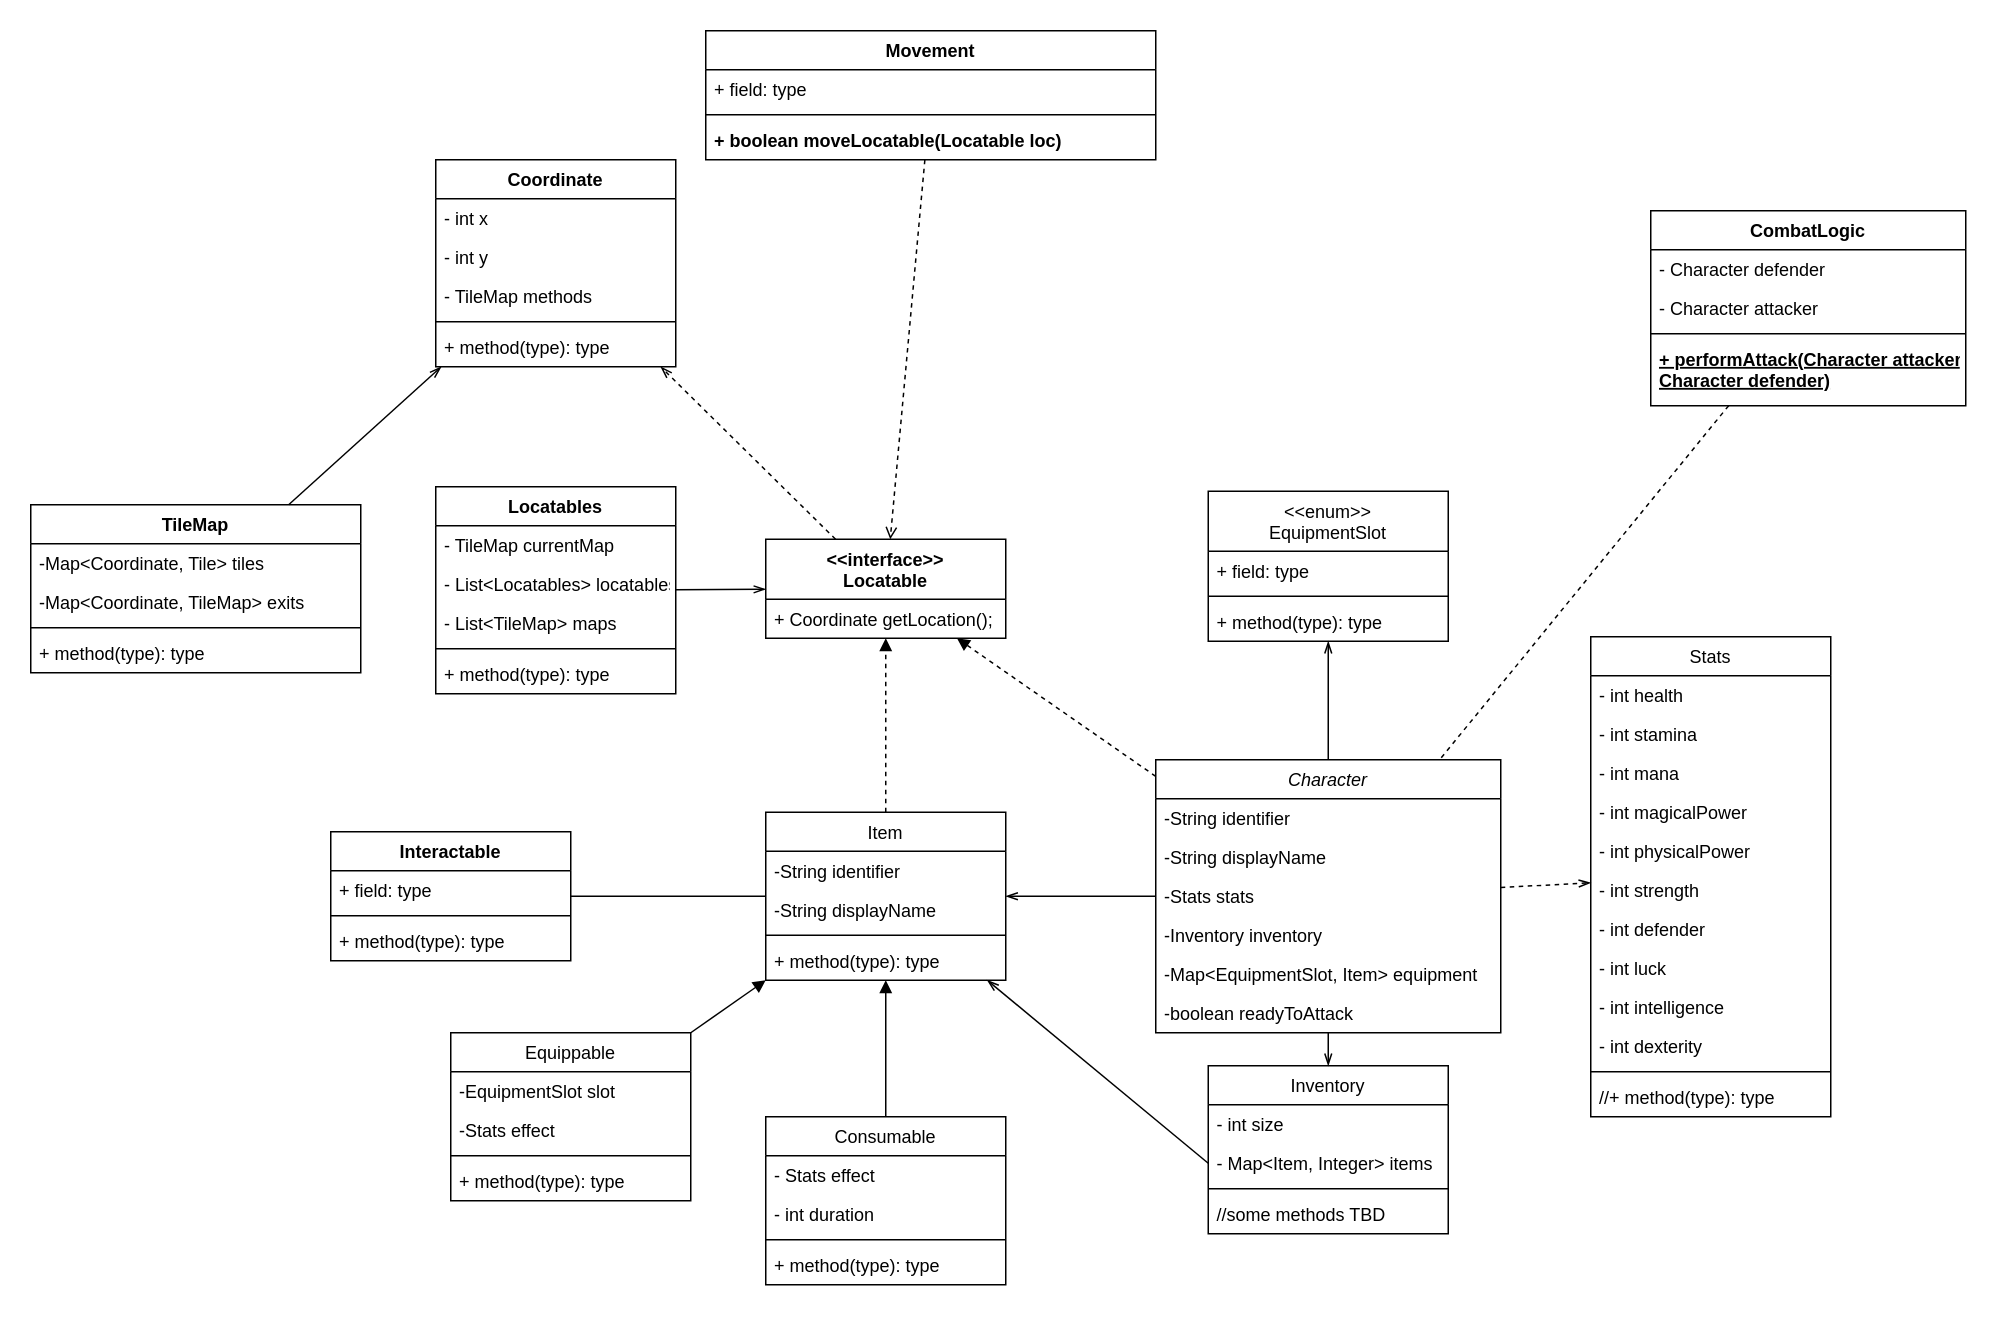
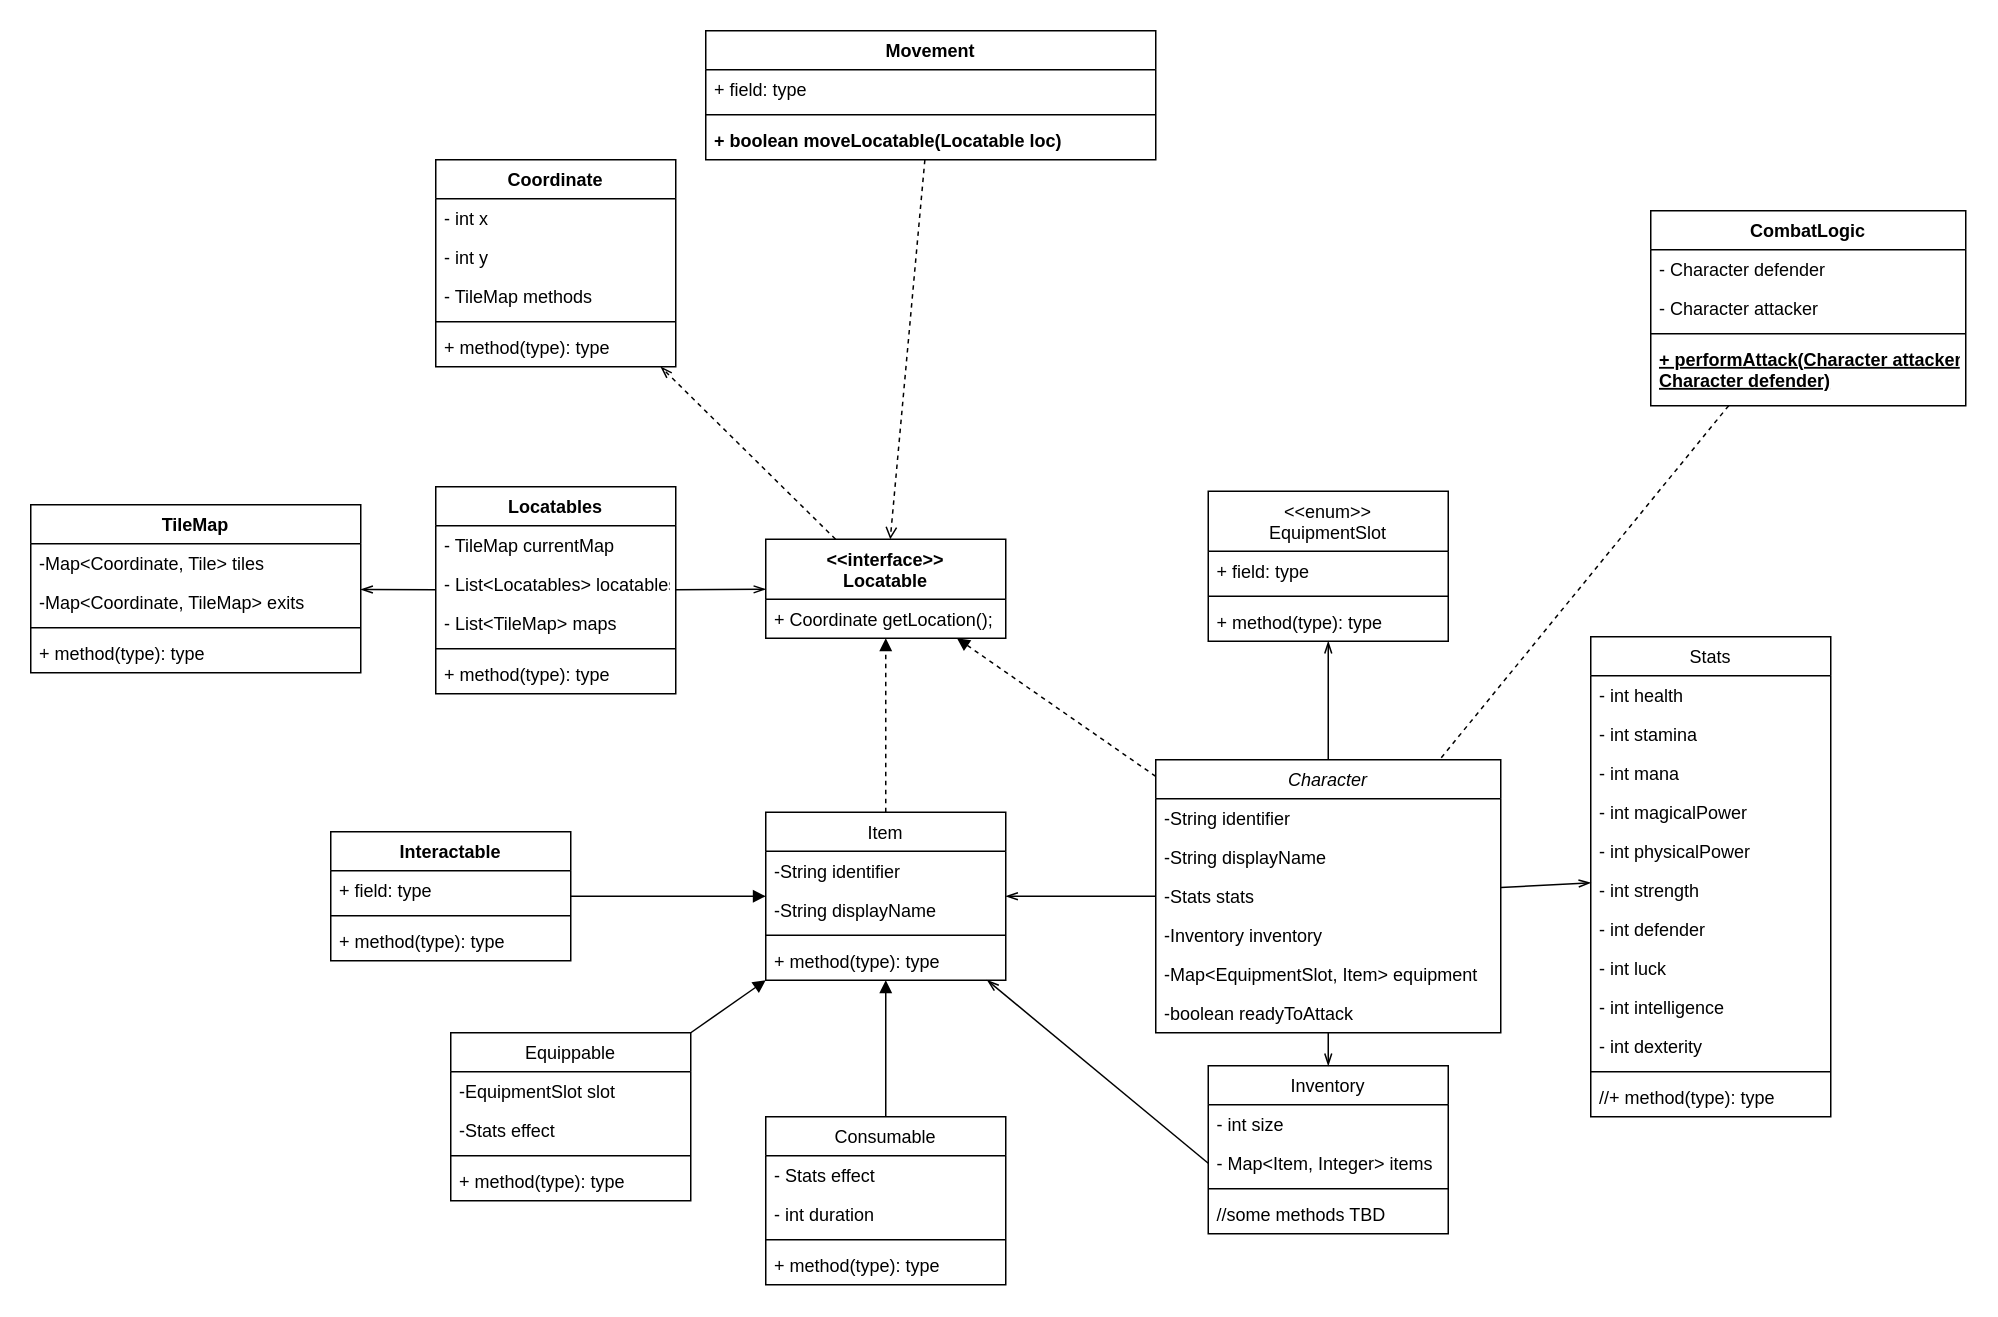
edge "TileMap" -> "Coordinate": removed
edge "Locatables" -> "TileMap": added
edge "Character" -> "Stats": style dashed -> solid
edge "Interactable" -- "Item": arrowhead none -> block
